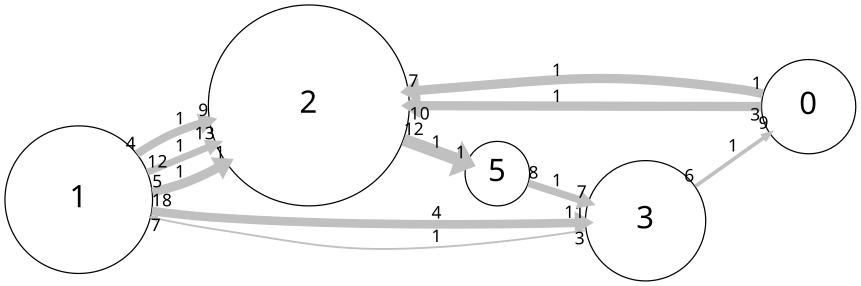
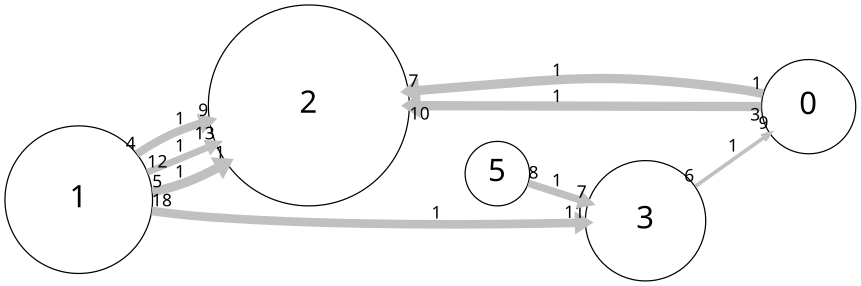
edge "2" -> "5": removed, label "1"
edge "1" -> "3": label "4" -> "1"
edge "3" -> "1": removed, label "1"
